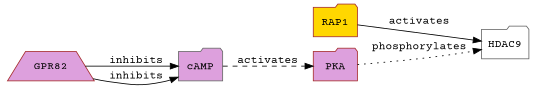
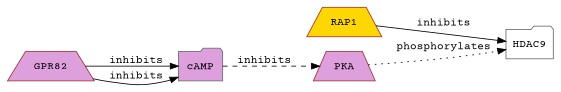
edge "RAP1" -> "HDAC9": label "activates" -> "inhibits"
node "RAP1": shape folder -> trapezium
edge "cAMP" -> "PKA": label "activates" -> "inhibits"
node "PKA": shape folder -> trapezium
